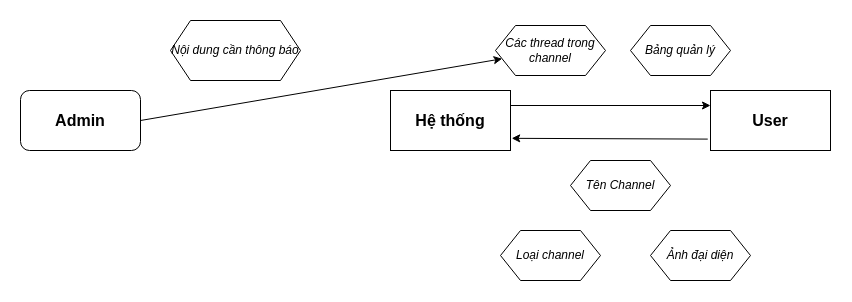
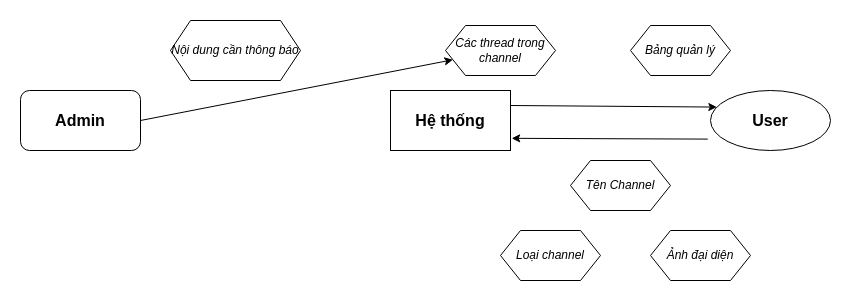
node "Các thread trong channel": moved (551, 51) -> (501, 51)
node "User": shape rectangle -> ellipse
